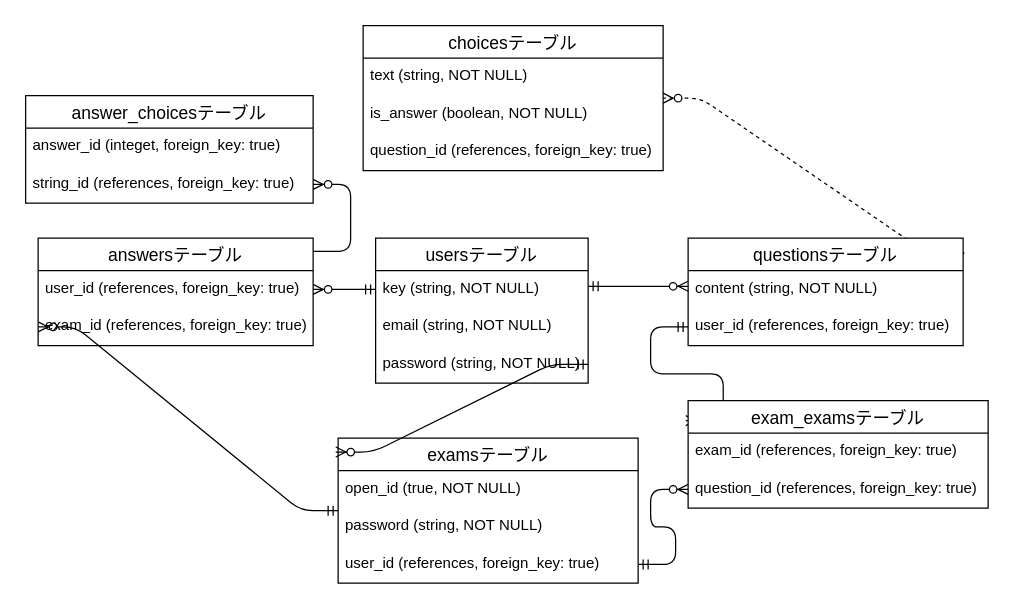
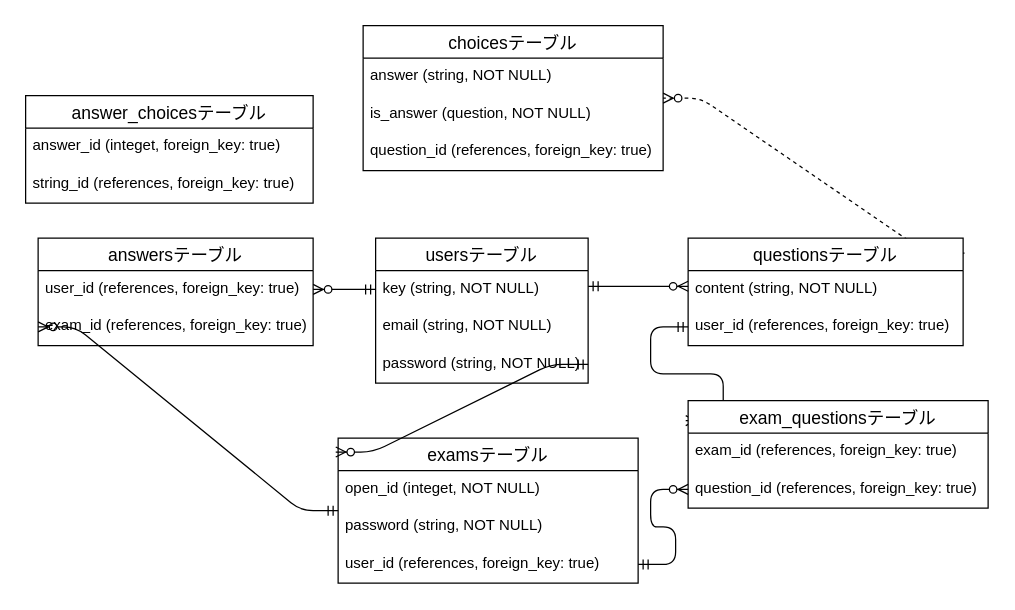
node "text (string, NOT NULL)": label "text (string, NOT NULL)" -> "answer (string, NOT NULL)"
node "is_answer (boolean, NOT NULL)": label "is_answer (boolean, NOT NULL)" -> "is_answer (question, NOT NULL)"
edge "string_id (references, foreign_key: true)" -- "answersテーブル": removed
node "exam_examsテーブル": label "exam_examsテーブル" -> "exam_questionsテーブル"
node "open_id (true, NOT NULL)": label "open_id (true, NOT NULL)" -> "open_id (integet, NOT NULL)"
